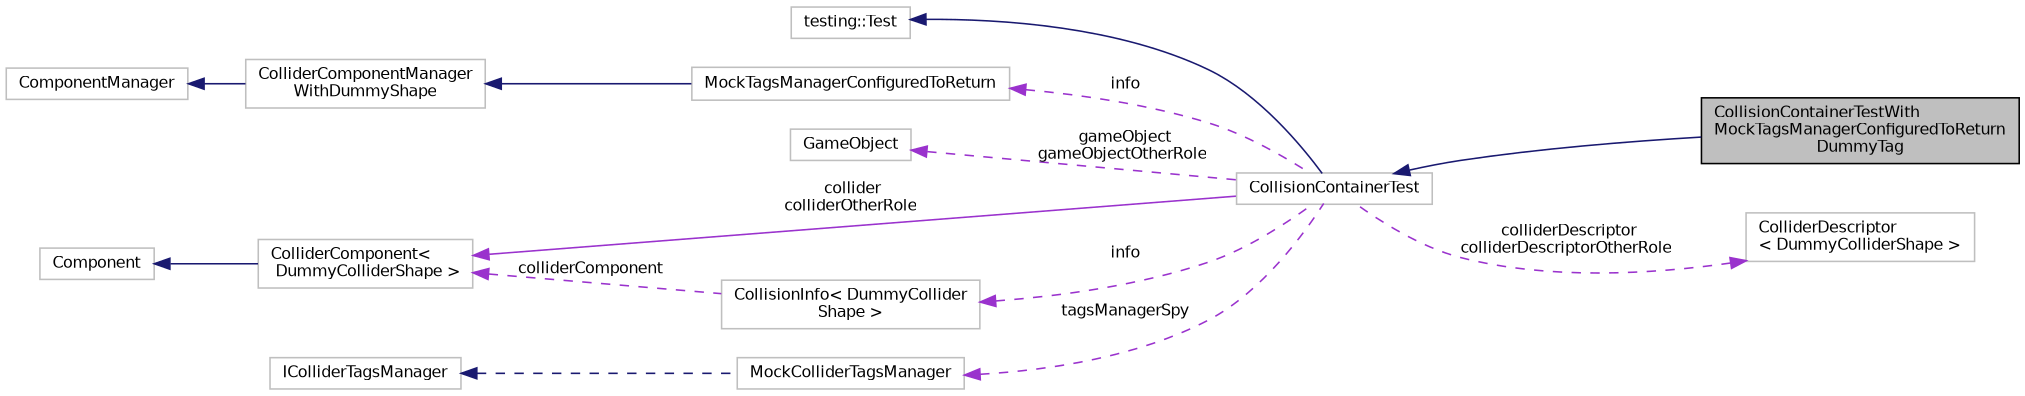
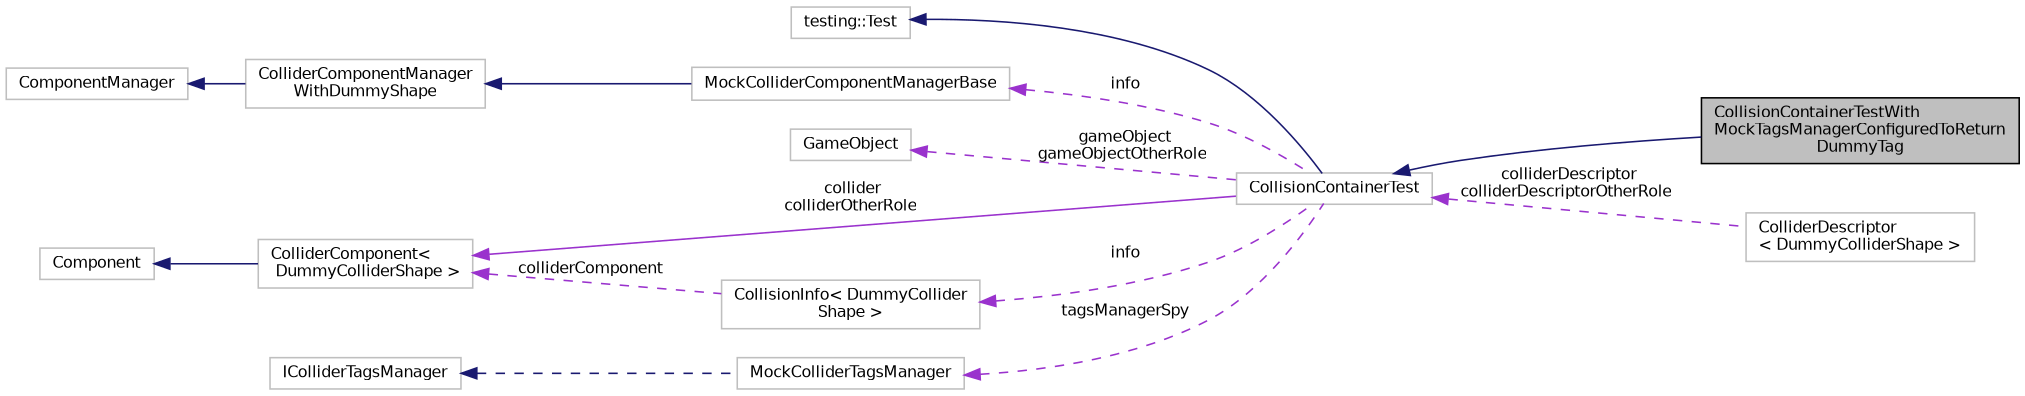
node "MockTagsManagerConfiguredToReturn": label "MockTagsManagerConfiguredToReturn" -> "MockColliderComponentManagerBase"
edge "CollisionContainerTest" -> "ColliderDescriptor < DummyColliderShape >": reversed
